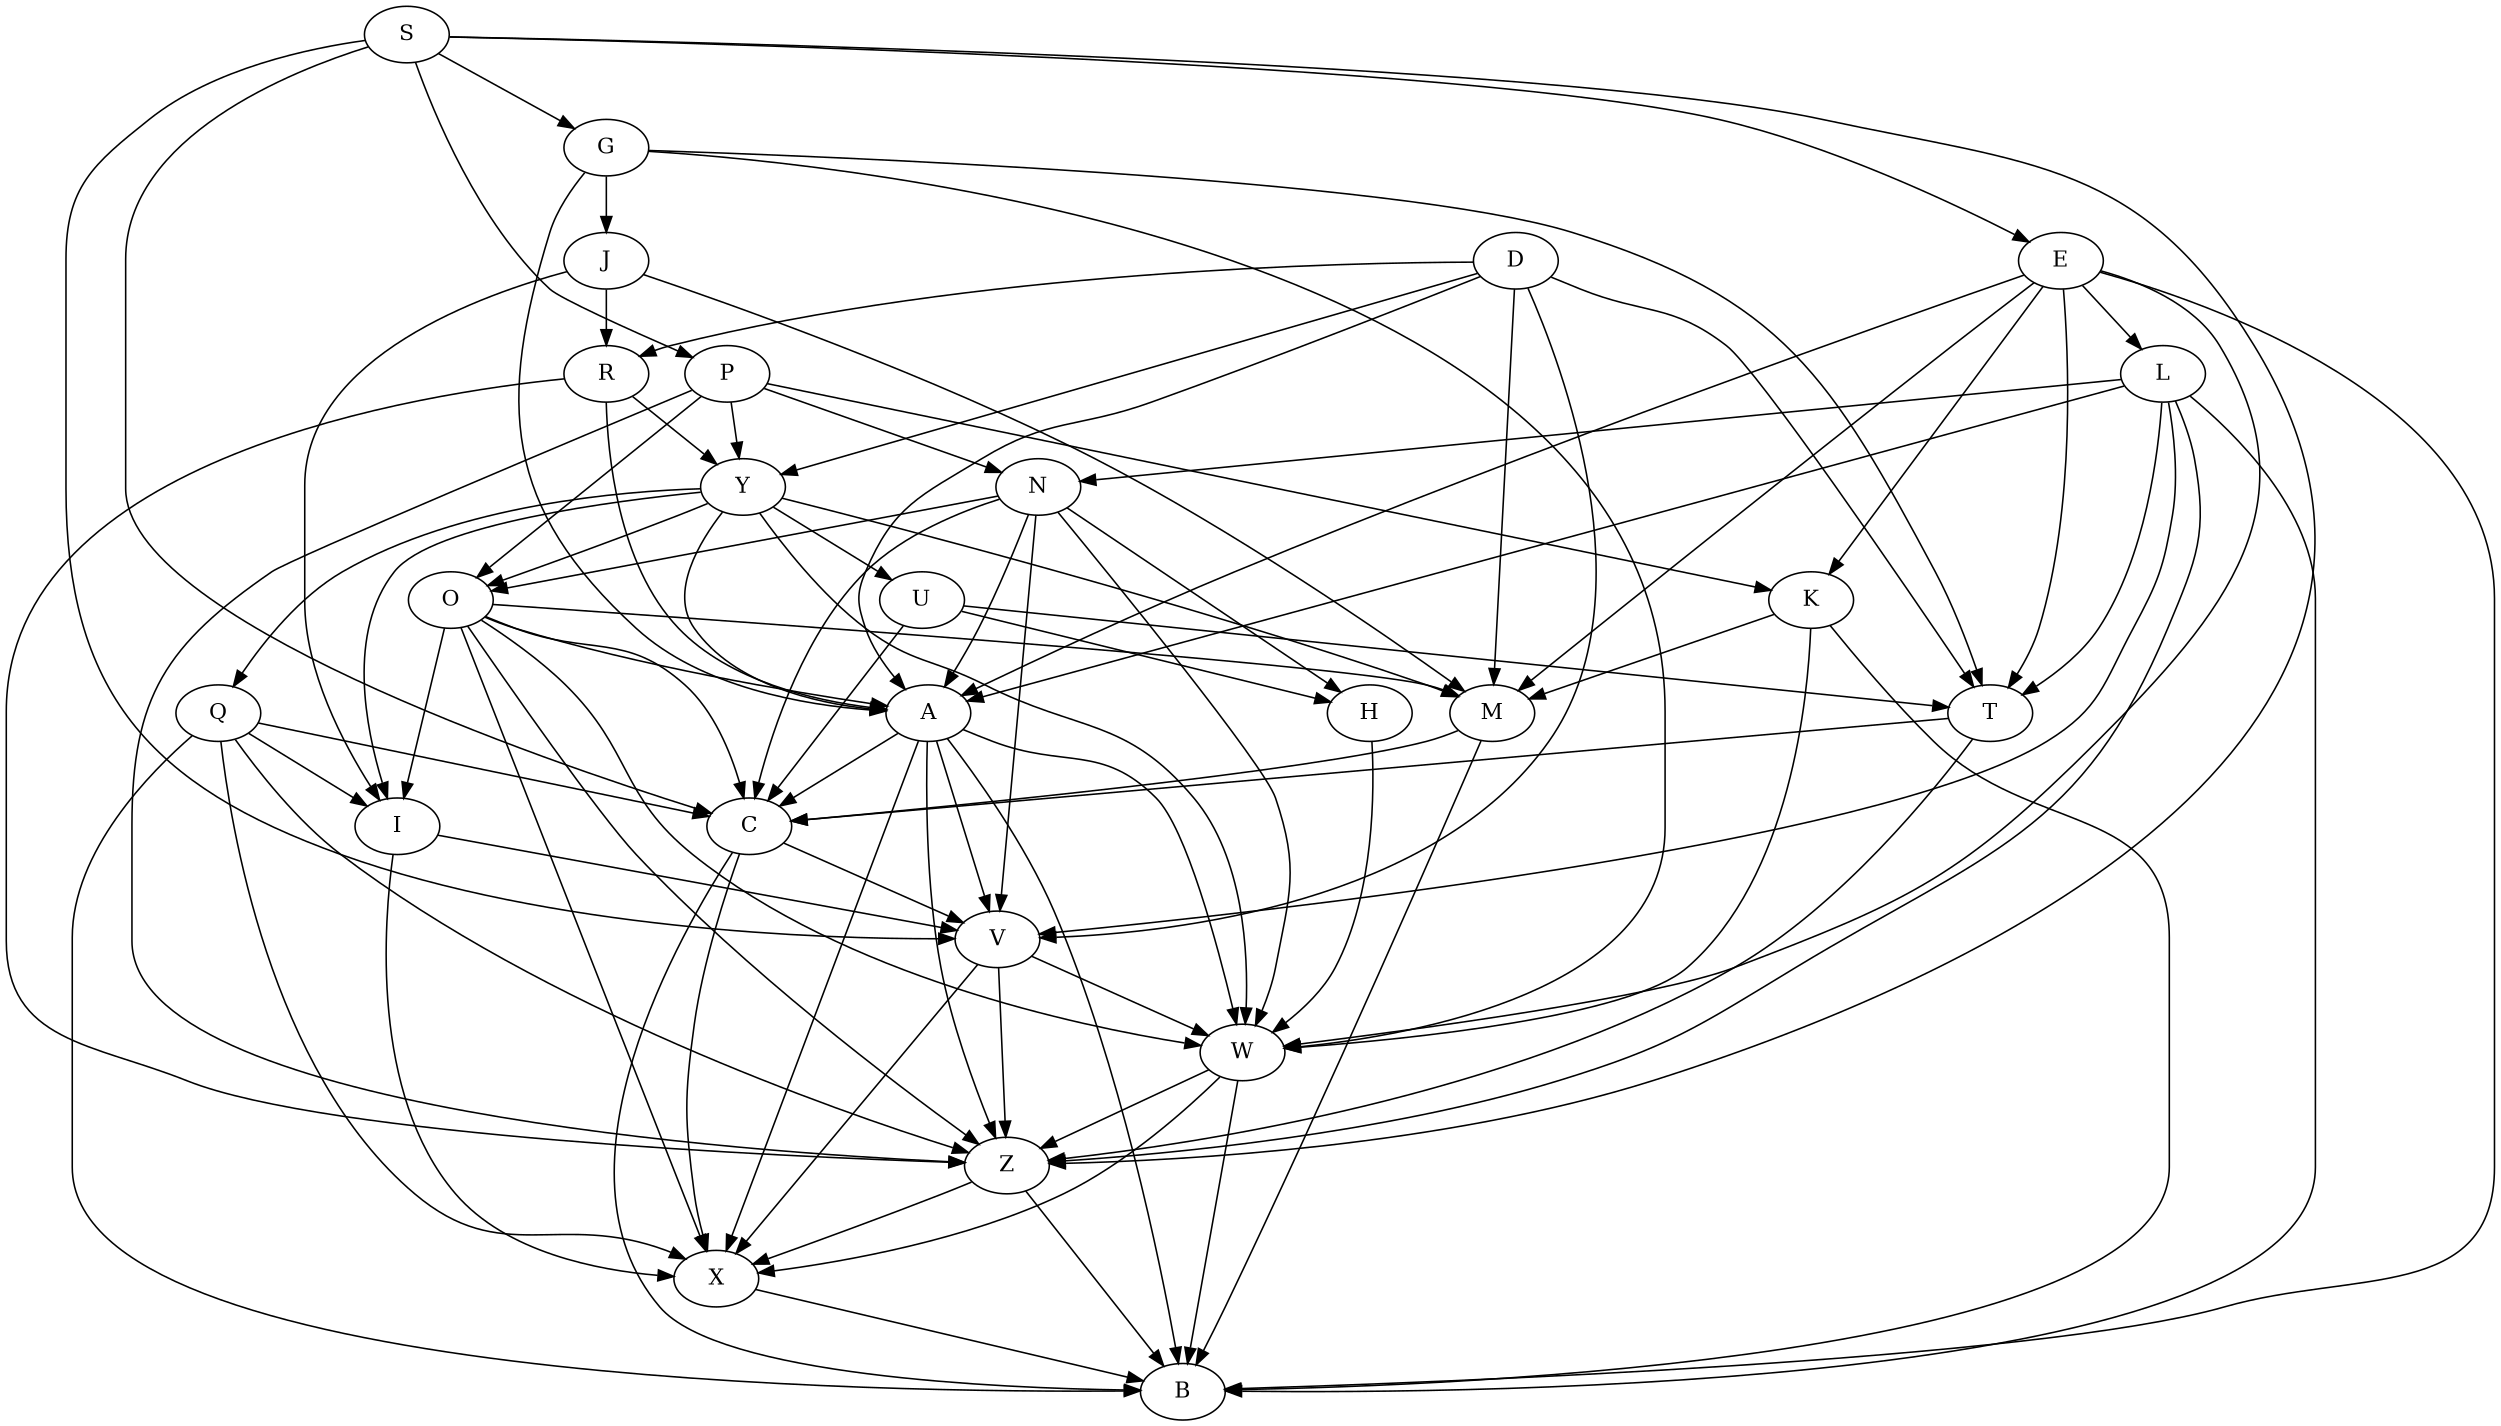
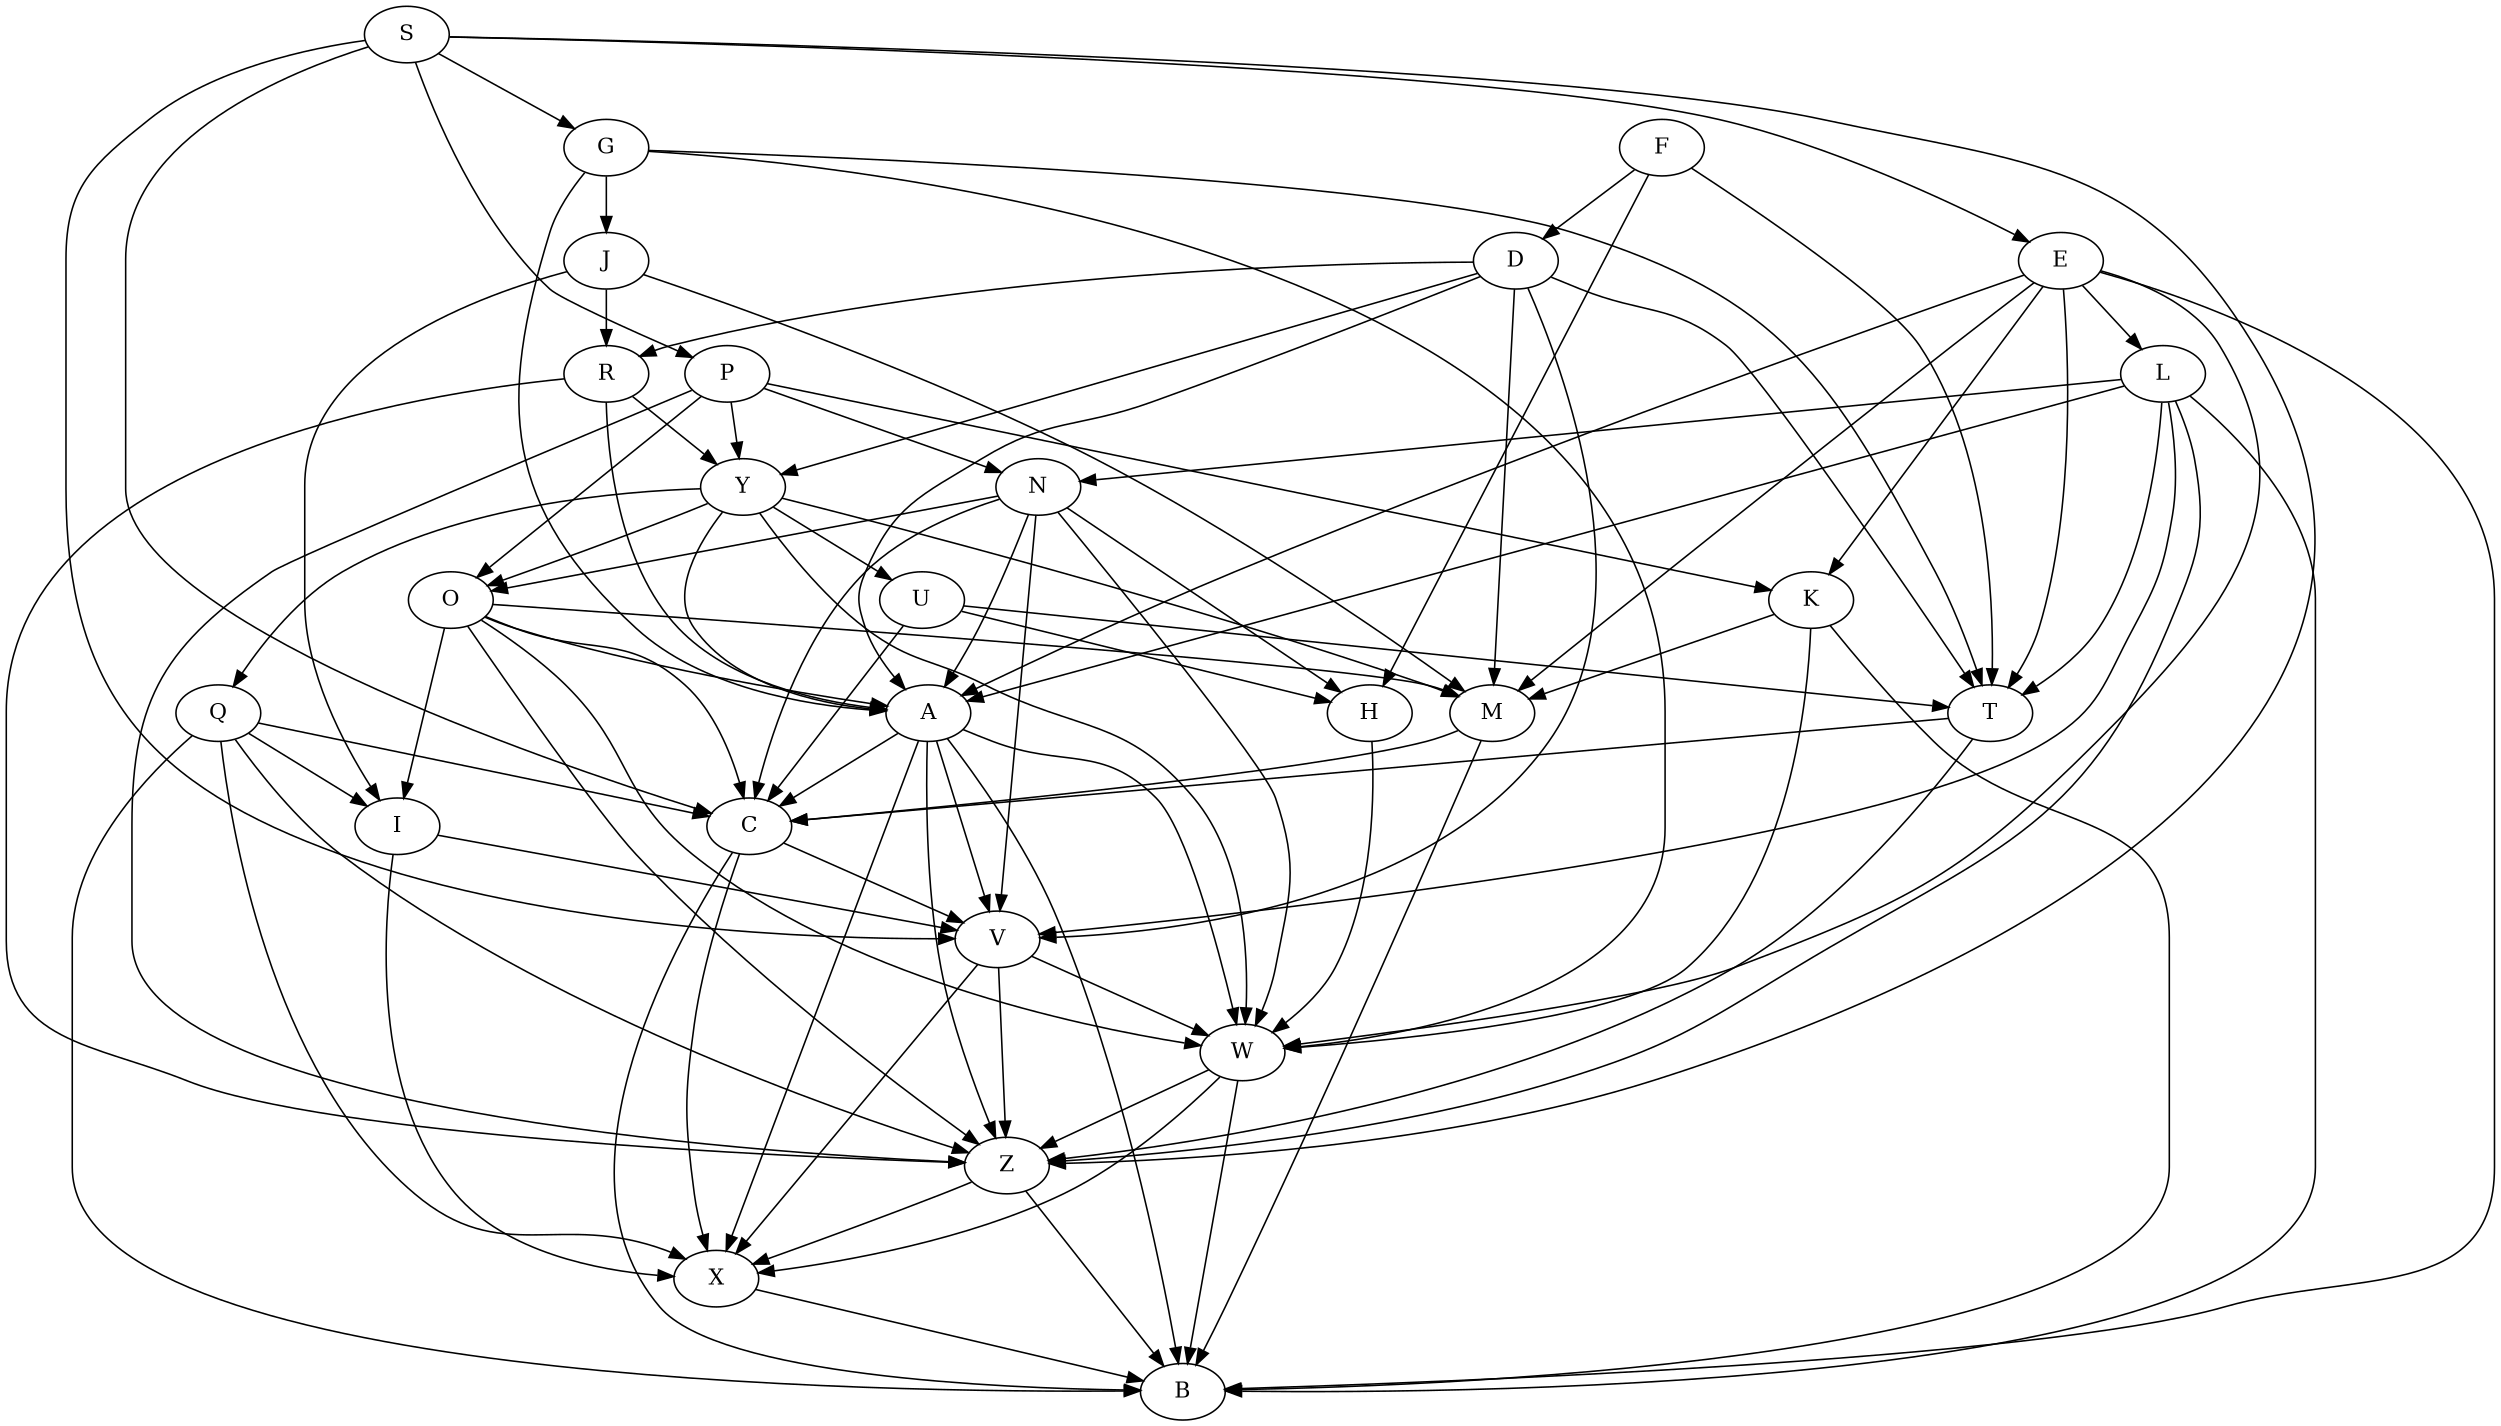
node "F": added
edge "Y" -> "I": removed
edge "O" -> "X": removed
